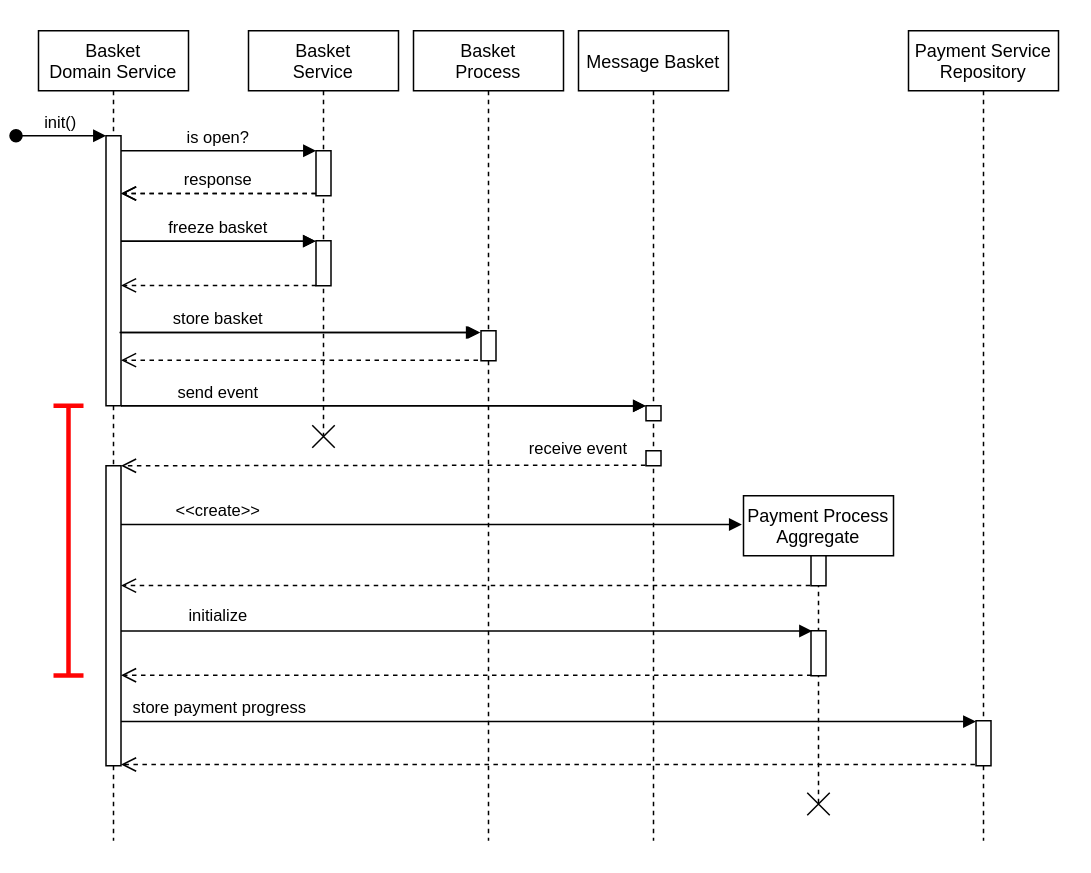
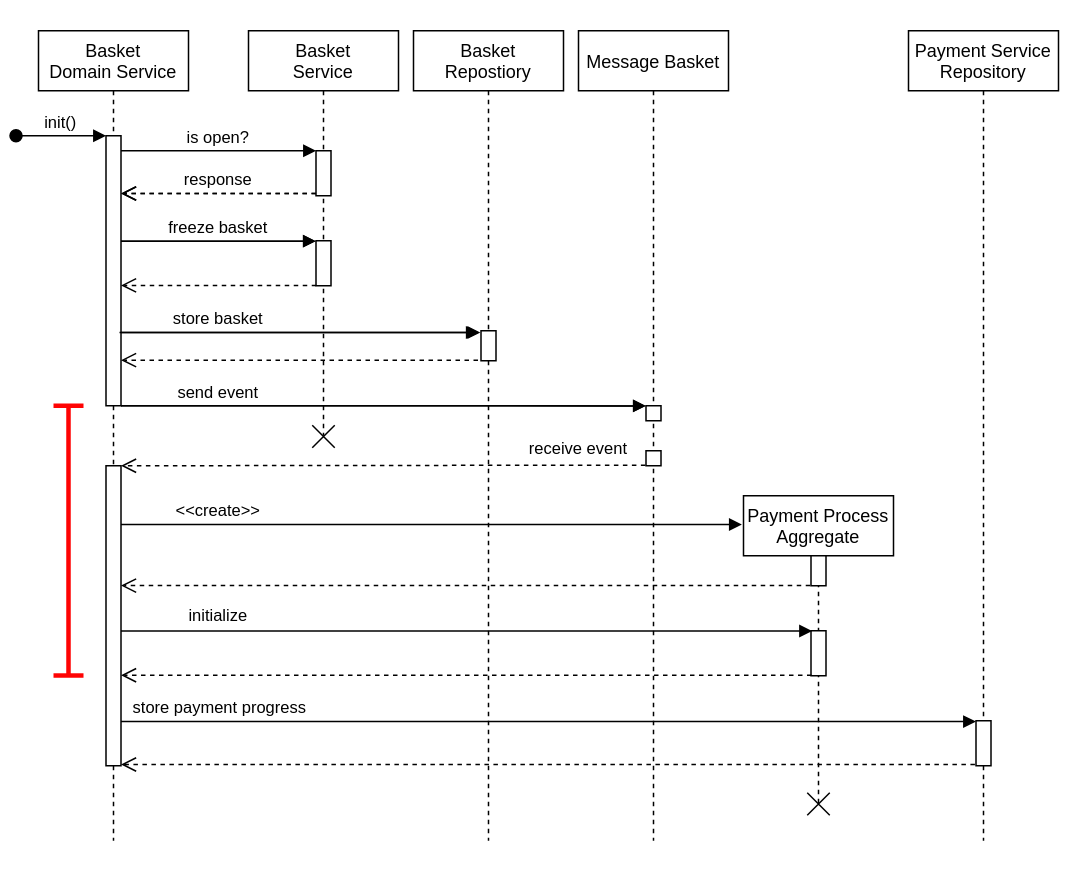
node "Basket Process": label "Basket Process" -> "Basket Repostiory"
